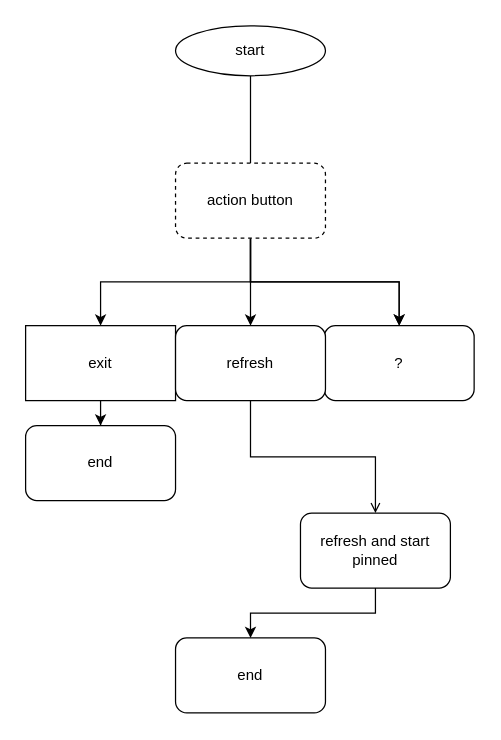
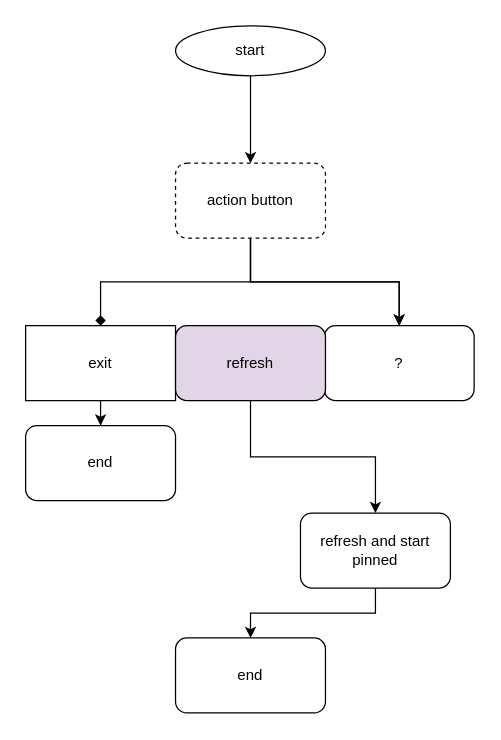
edge "start" -- "action button": arrowhead none -> classic
edge "action button" -> "refresh": removed
edge "action button" -> "exit": arrowhead classic -> diamond
node "refresh": fillcolor #ffffff -> #e1d5e7
edge "refresh" -> "refresh and start pinned": arrowhead open -> classic
